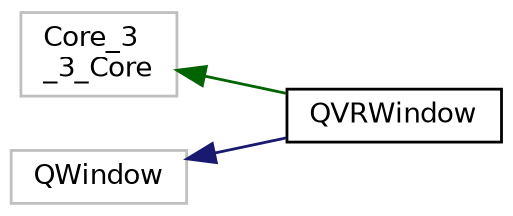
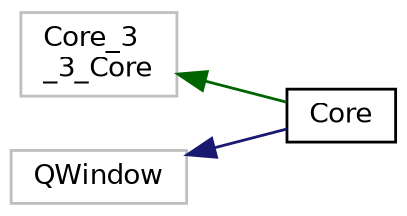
node "QVRWindow": label "QVRWindow" -> "Core"
